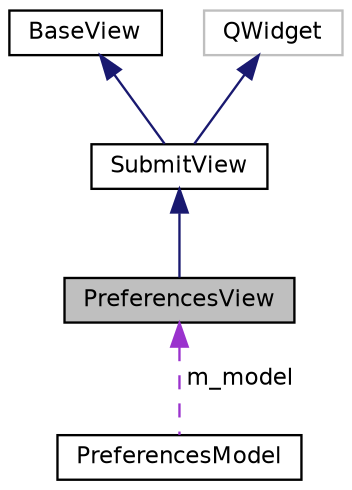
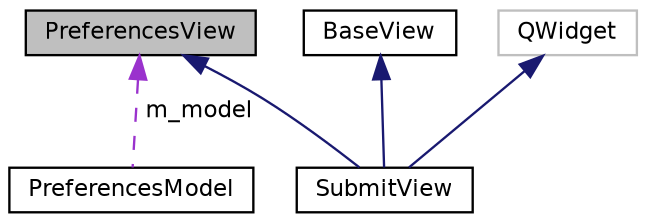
edge "PreferencesView" -> "SubmitView": reversed
